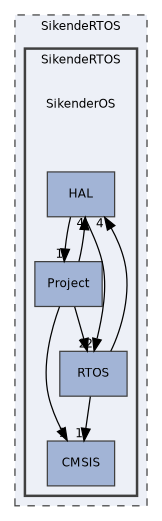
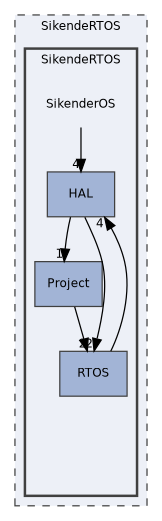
edge "Project" -> "HAL": now "SikenderOS" -> "HAL"
node "CMSIS": removed
